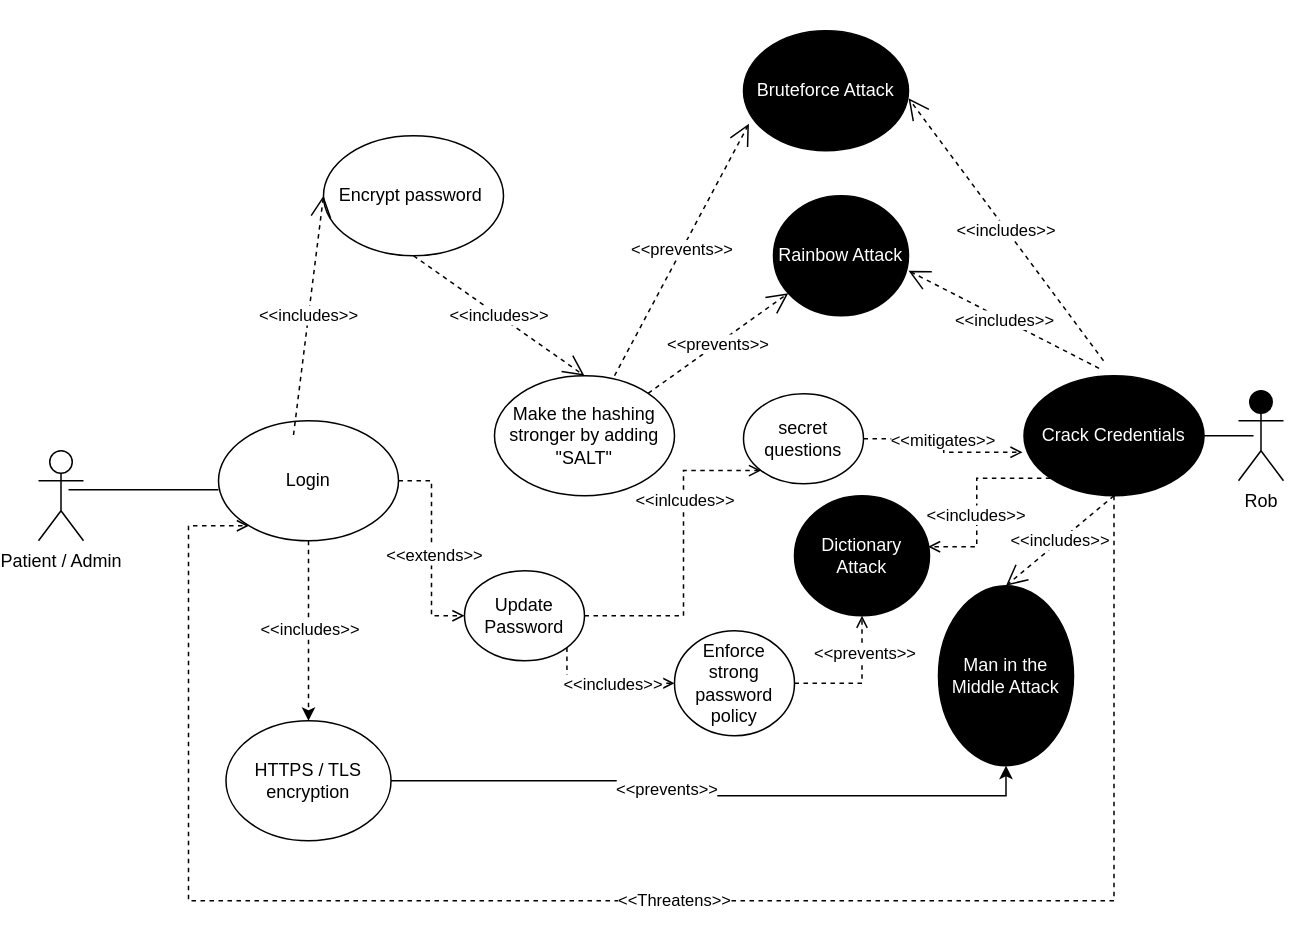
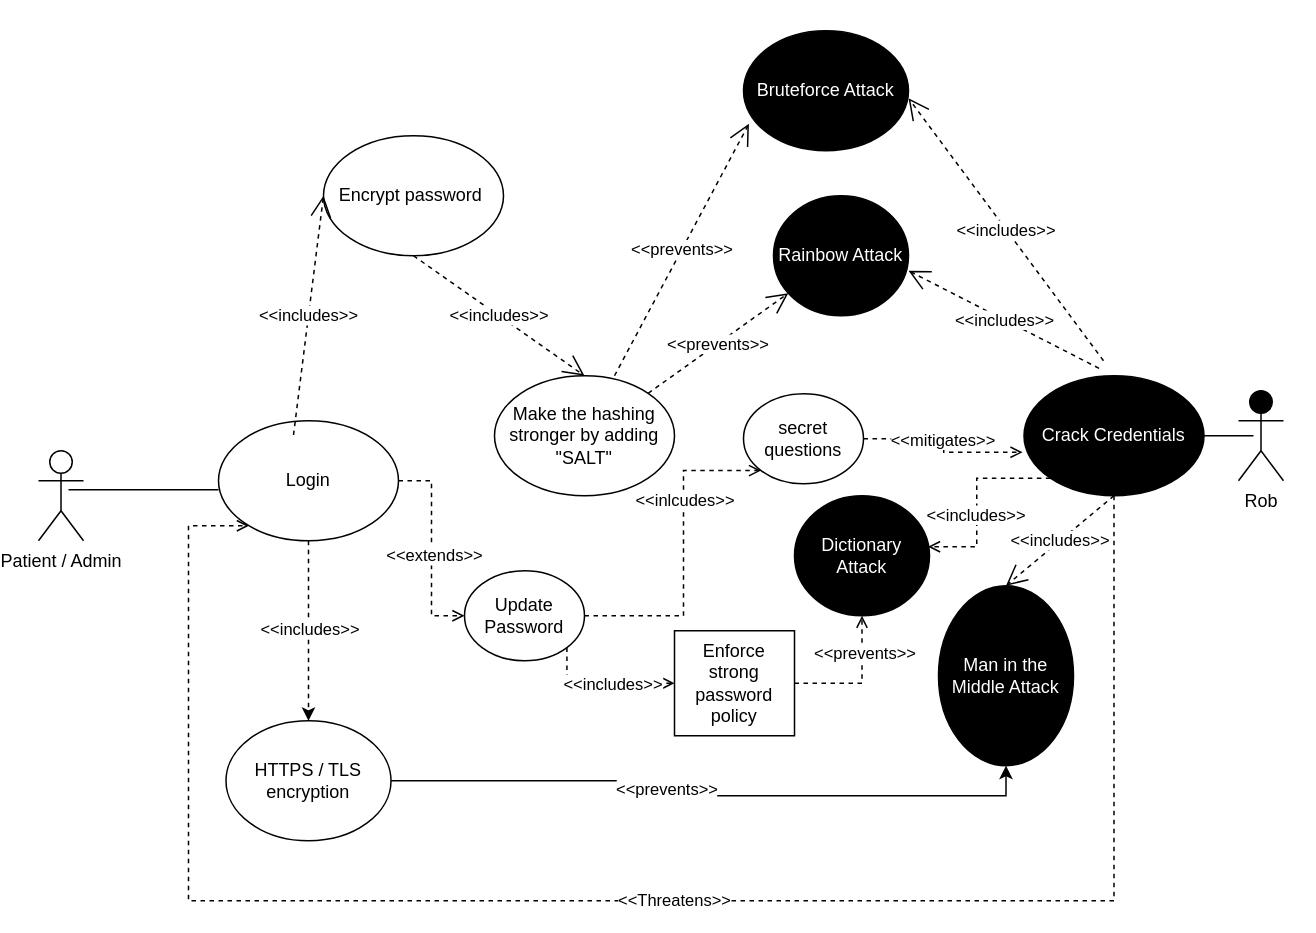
node "Enforce strong password policy": shape ellipse -> rectangle
